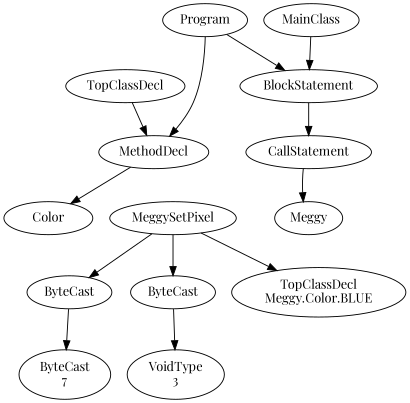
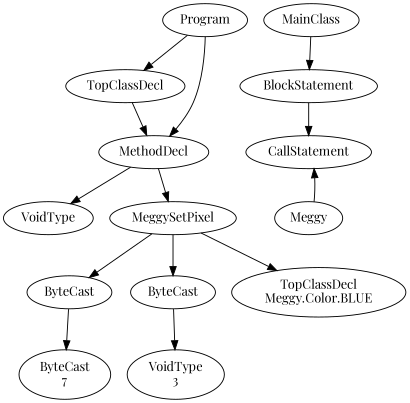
edge "Program" -> "BlockStatement": now "Program" -> "TopClassDecl"
edge "MethodDecl" -> "MeggySetPixel": added
edge "CallStatement" -> "Meggy": reversed
node "Color": label "Color" -> "VoidType"
